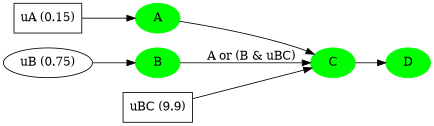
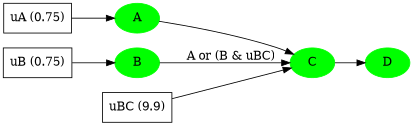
node "uA (0.15)": label "uA (0.15)" -> "uA (0.75)"
node "uB (0.75)": shape ellipse -> box
